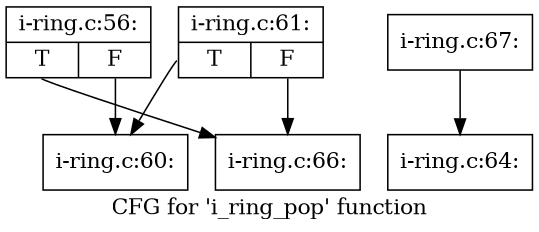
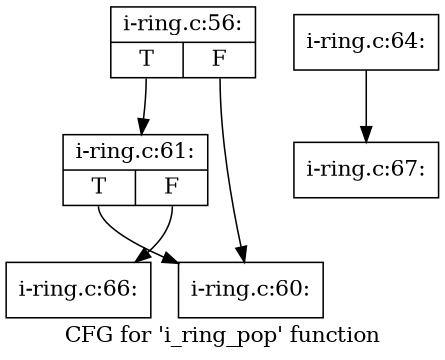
edge "i-ring.c:67:" -> "i-ring.c:64:": reversed
edge "i-ring.c:56:" -> "i-ring.c:66:": now "i-ring.c:56:" -> "i-ring.c:61:"
